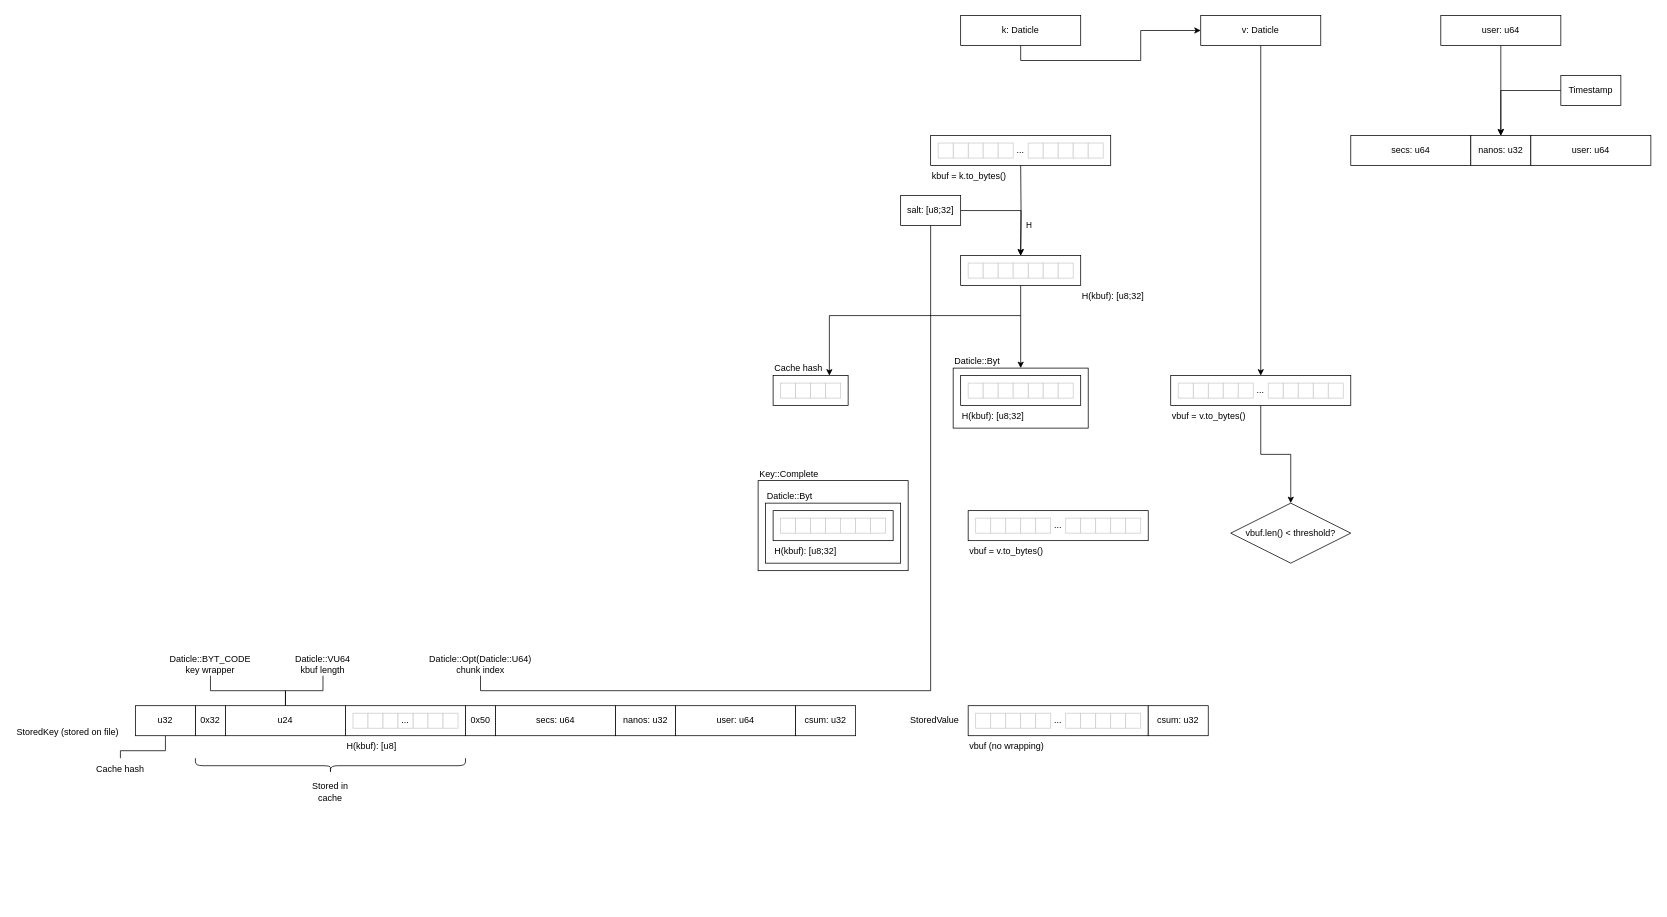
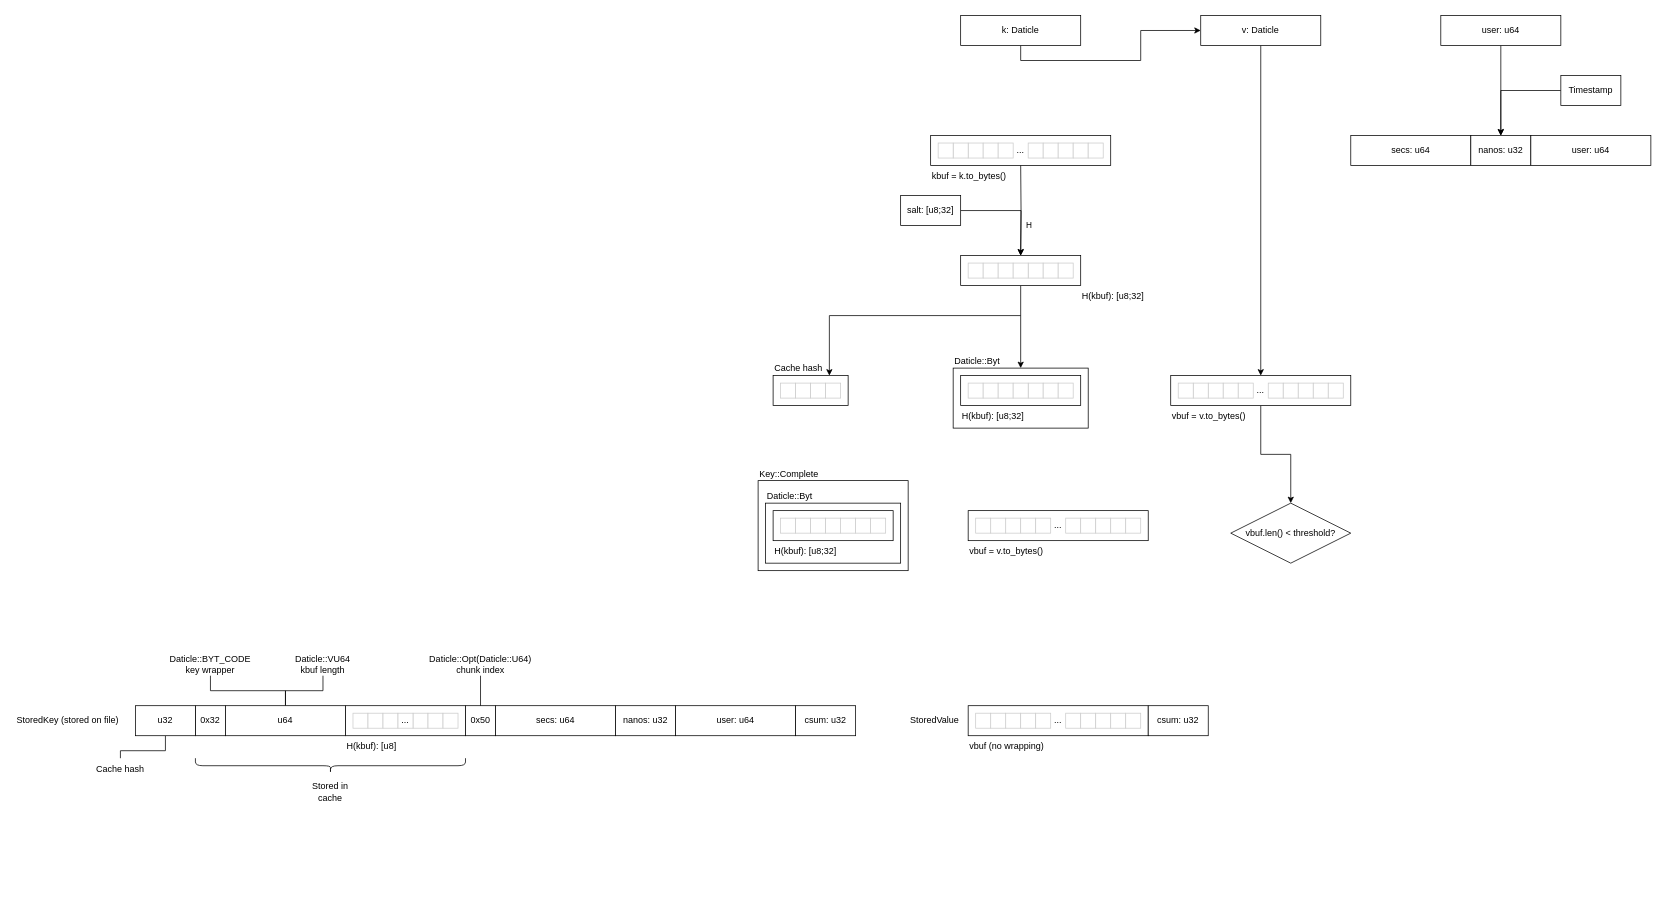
edge "salt: [u8;32]" -- "Daticle::Opt(Daticle::U64) chunk index": now "0x50" -- "Daticle::Opt(Daticle::U64) chunk index"
node "u24": label "u24" -> "u64"
node "StoredKey (stored on file)": moved (68, 732) -> (68, 720)
